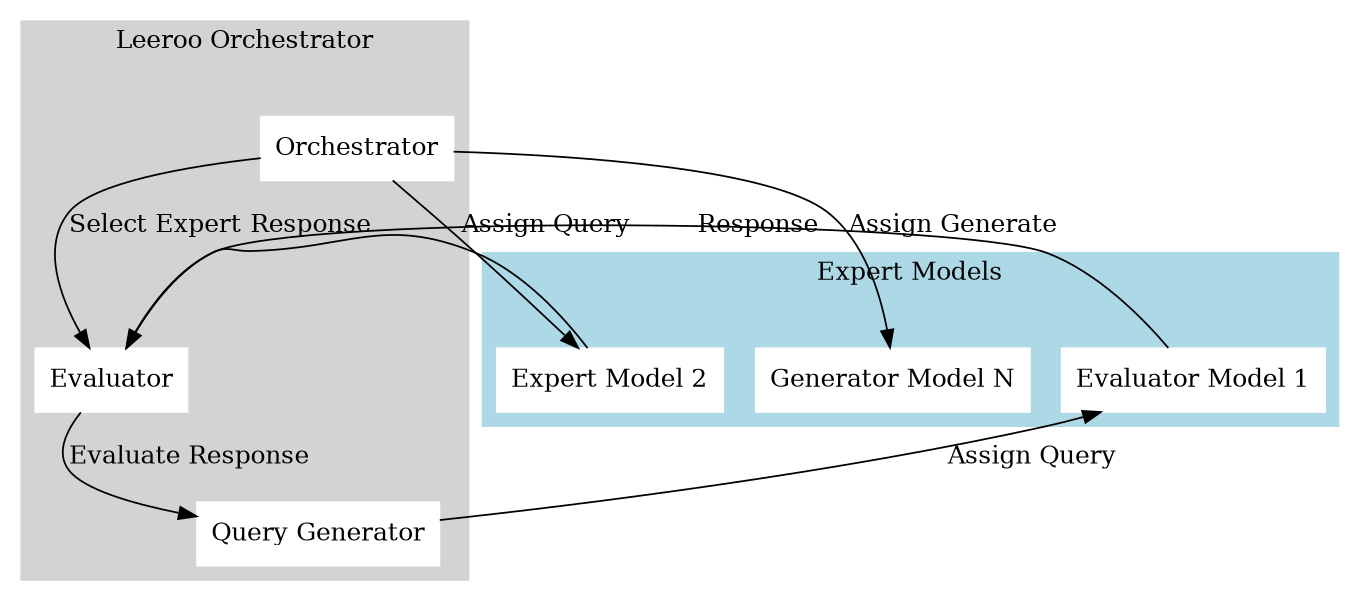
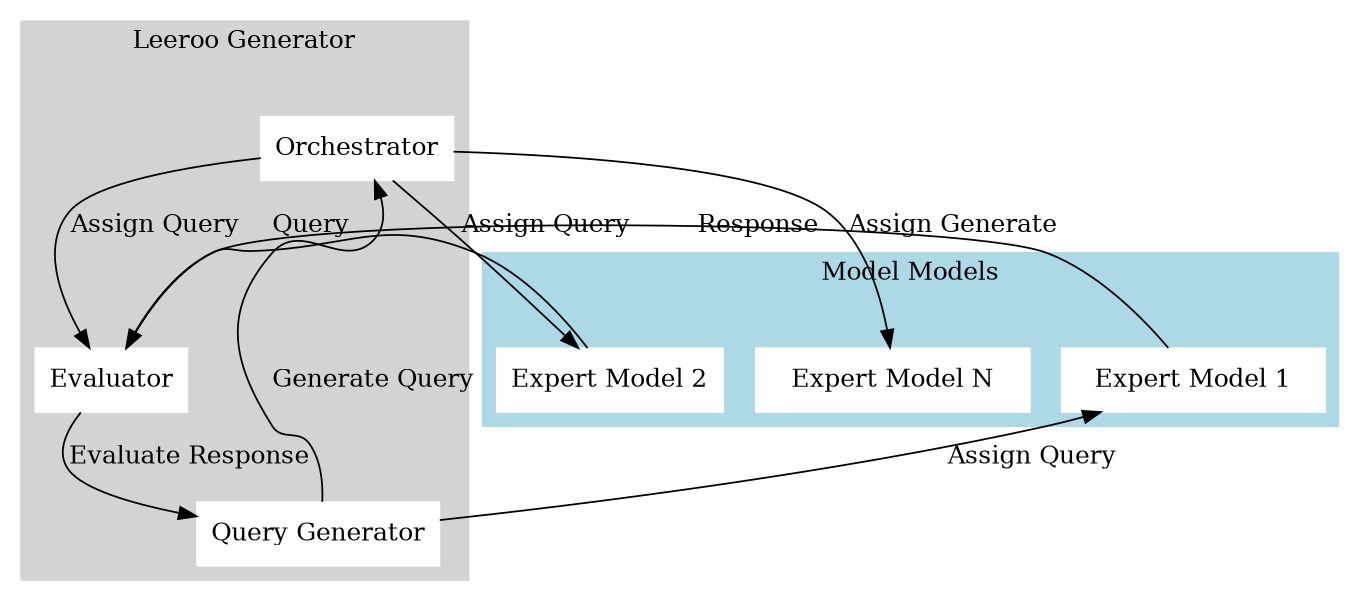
cluster "Leeroo Orchestrator": label "Leeroo Orchestrator" -> "Leeroo Generator"
edge "Orchestrator" -> "Evaluator": label "Select Expert" -> "Assign Query"
edge "Expert Model 2" -> "Evaluator": label "Response" -> "Query"
cluster "Expert Models": label "Expert Models" -> "Model Models"
edge "Query Generator" -> "Orchestrator": added, label "Generate Query"
node "Generator Model N": label "Generator Model N" -> "Expert Model N"
node "Evaluator Model 1": label "Evaluator Model 1" -> "Expert Model 1"
